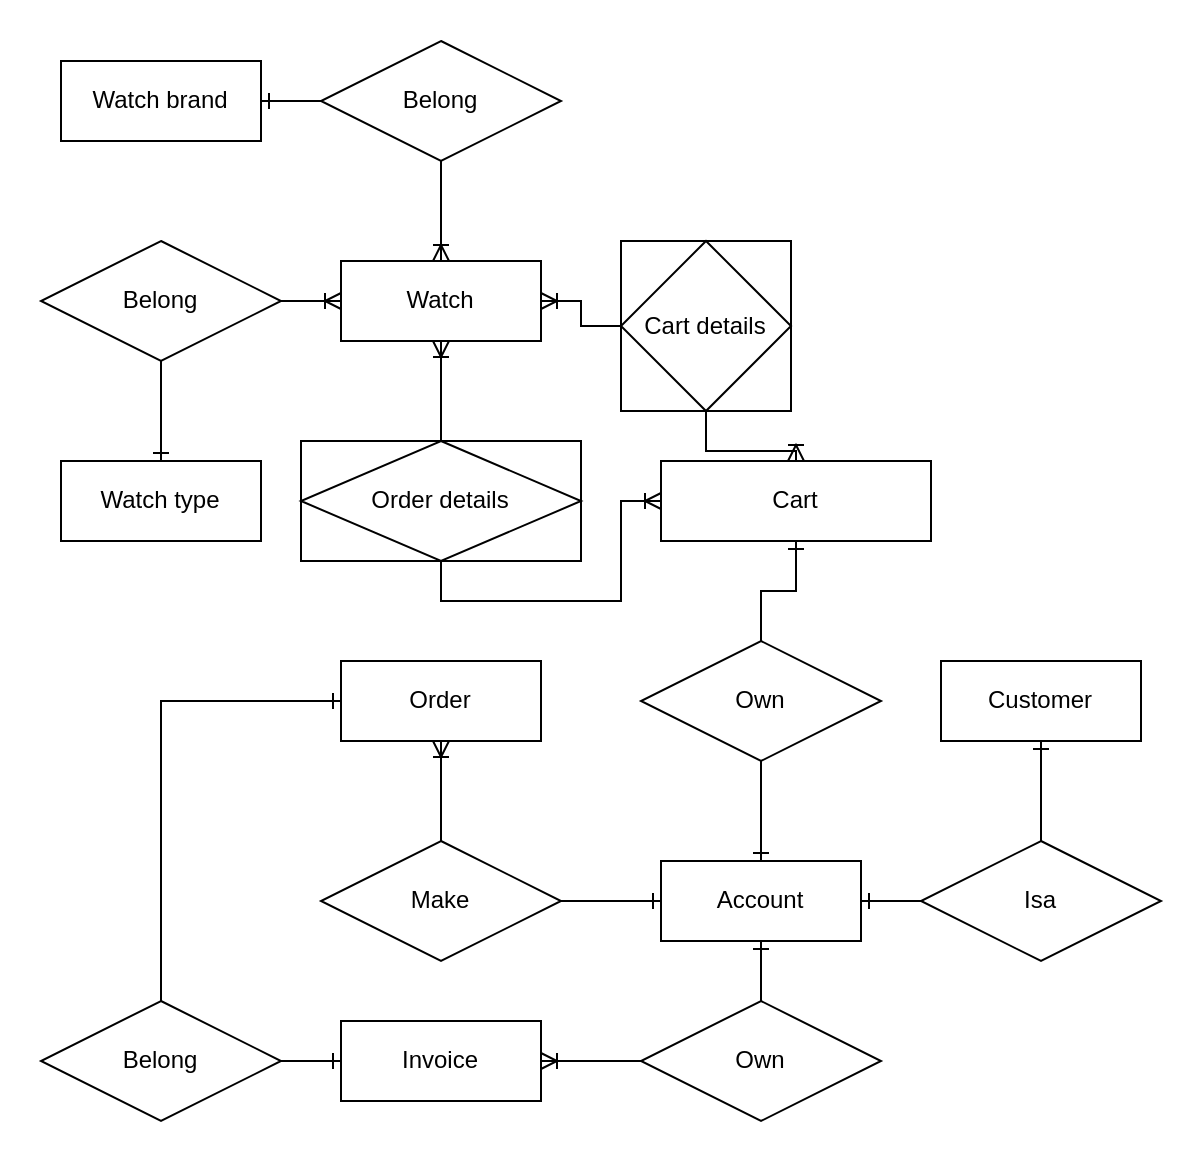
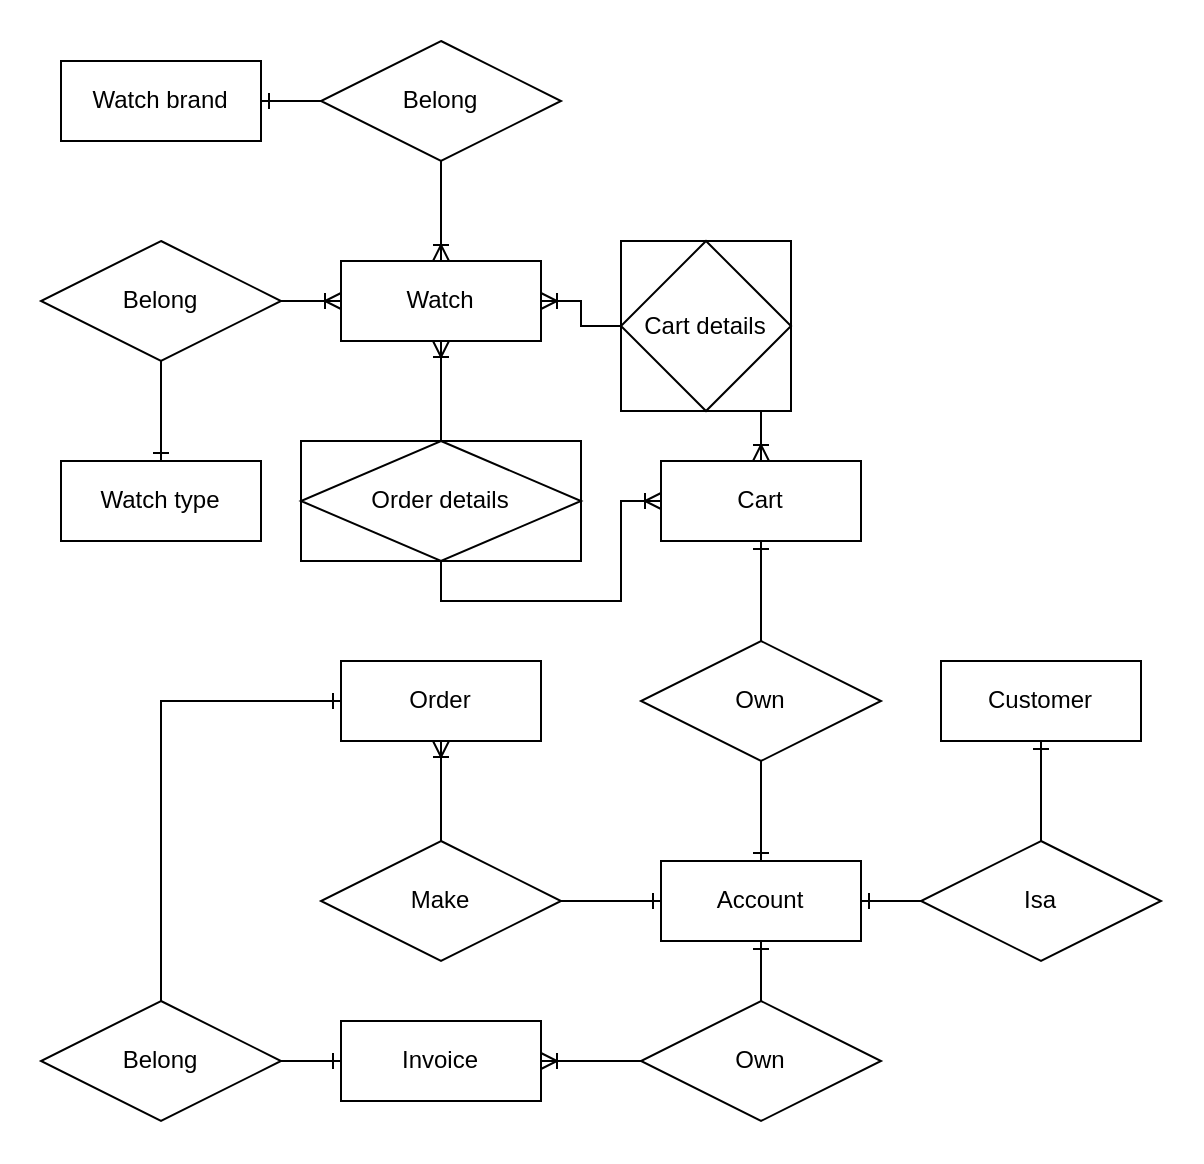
node "Cart": size 270x80 -> 200x80
